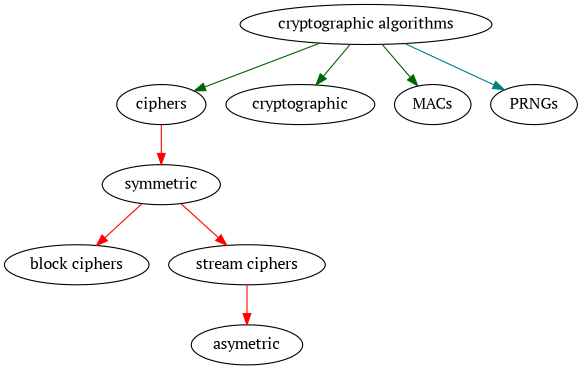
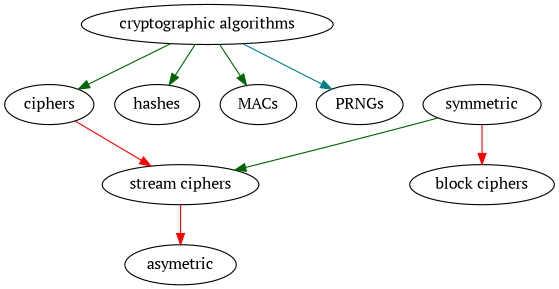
node "cryptographic": label "cryptographic" -> "hashes"
edge "ciphers" -> "symmetric": now "ciphers" -> "stream ciphers"
edge "symmetric" -> "stream ciphers": color red -> darkgreen
